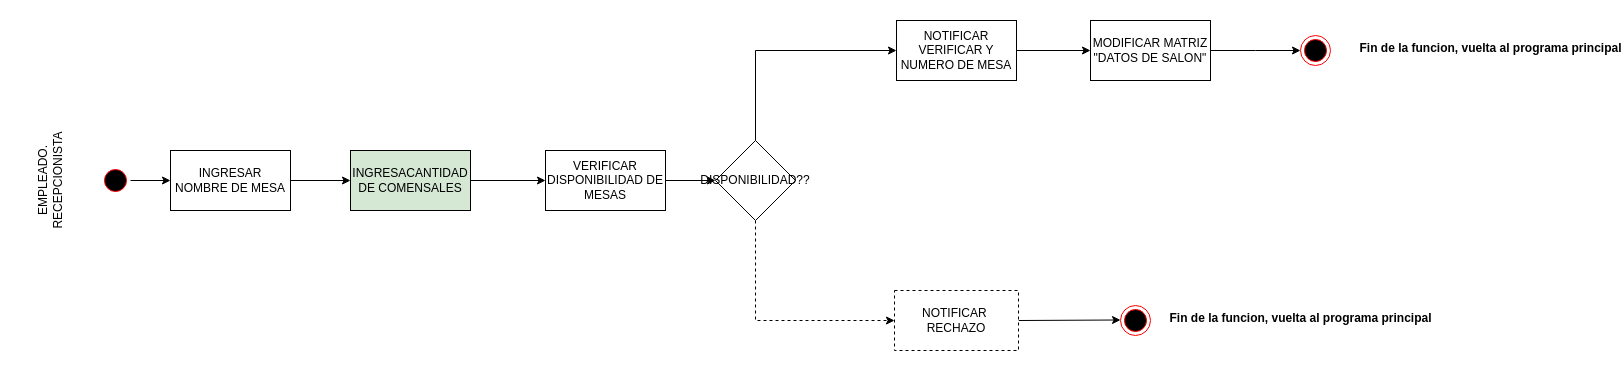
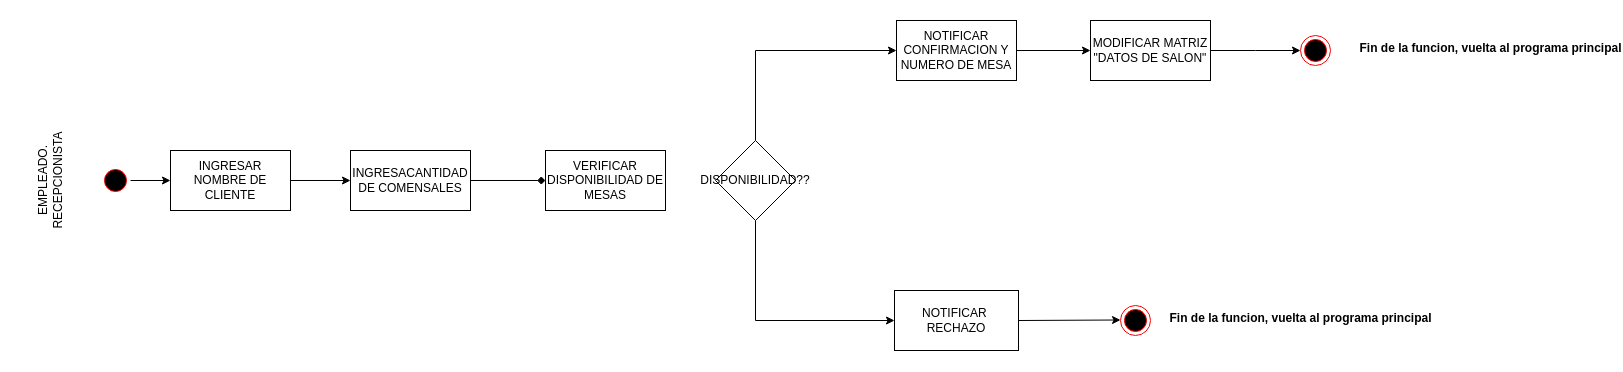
node "NOTIFICAR VERIFICAR Y NUMERO DE MESA": label "NOTIFICAR VERIFICAR Y NUMERO DE MESA" -> "NOTIFICAR CONFIRMACION Y NUMERO DE MESA"
node "INGRESAR NOMBRE DE MESA": label "INGRESAR NOMBRE DE MESA" -> "INGRESAR NOMBRE DE CLIENTE"
node "INGRESACANTIDAD DE COMENSALES": fillcolor #d5e8d4 -> #ffffff
edge "INGRESACANTIDAD DE COMENSALES" -> "VERIFICAR DISPONIBILIDAD DE MESAS": arrowhead classic -> diamond
edge "VERIFICAR DISPONIBILIDAD DE MESAS" -> "DISPONIBILIDAD??": removed
edge "DISPONIBILIDAD??" -> "NOTIFICAR RECHAZO": style dashed -> solid
node "NOTIFICAR RECHAZO": style dashed -> solid
